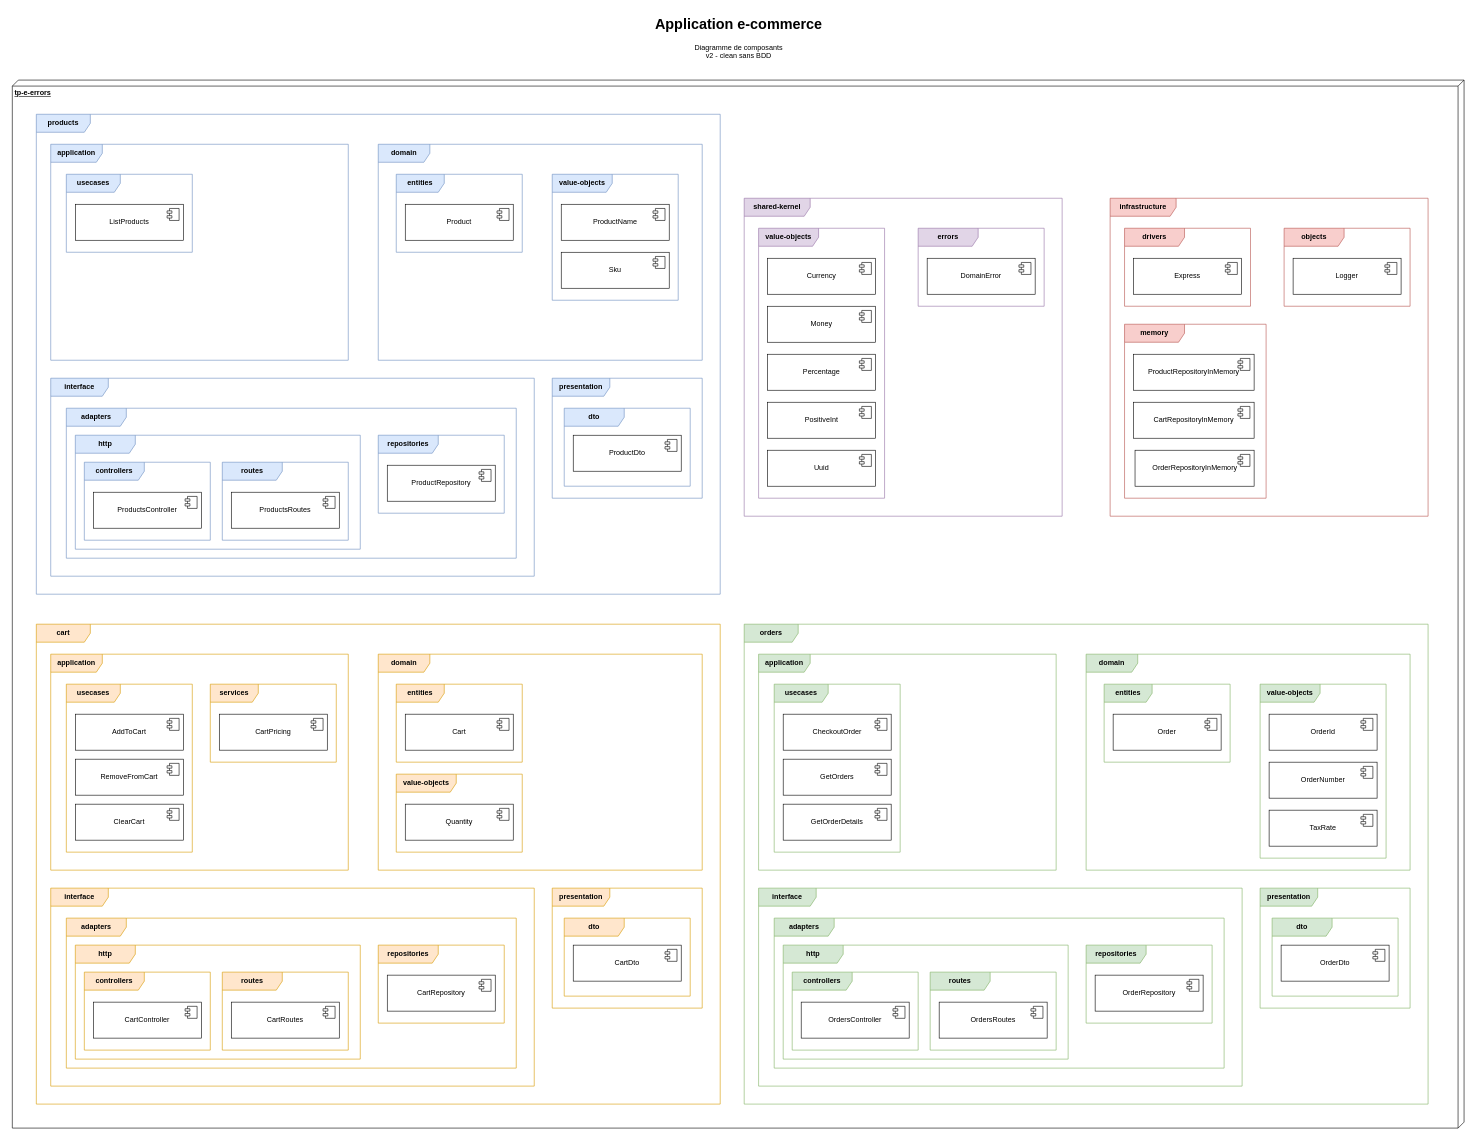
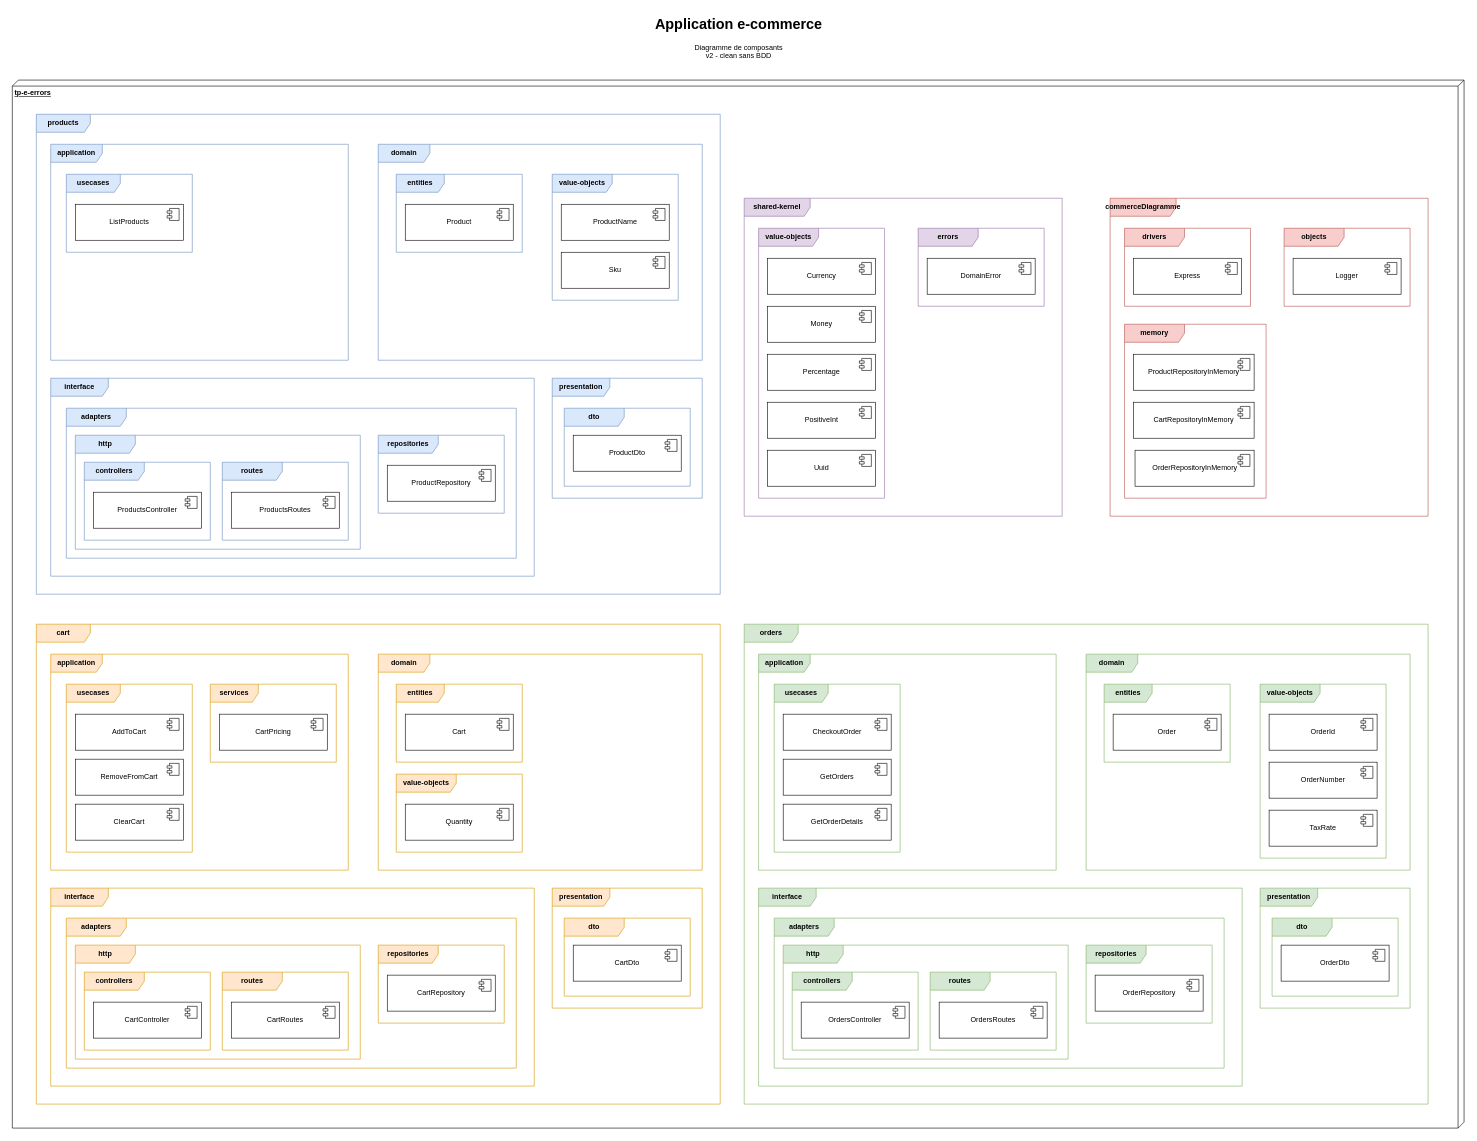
node "infrastructure": label "infrastructure" -> "commerceDiagramme"
